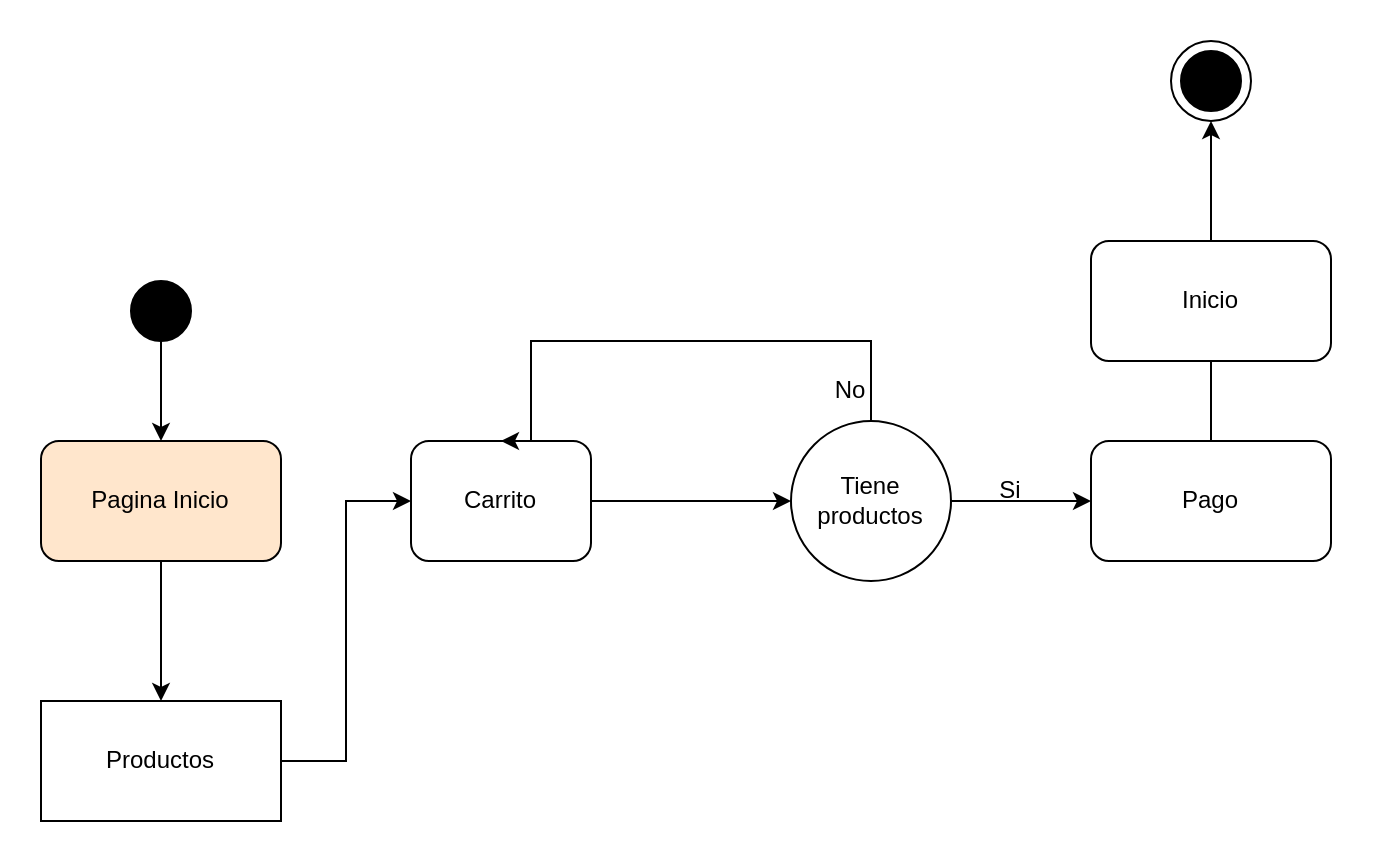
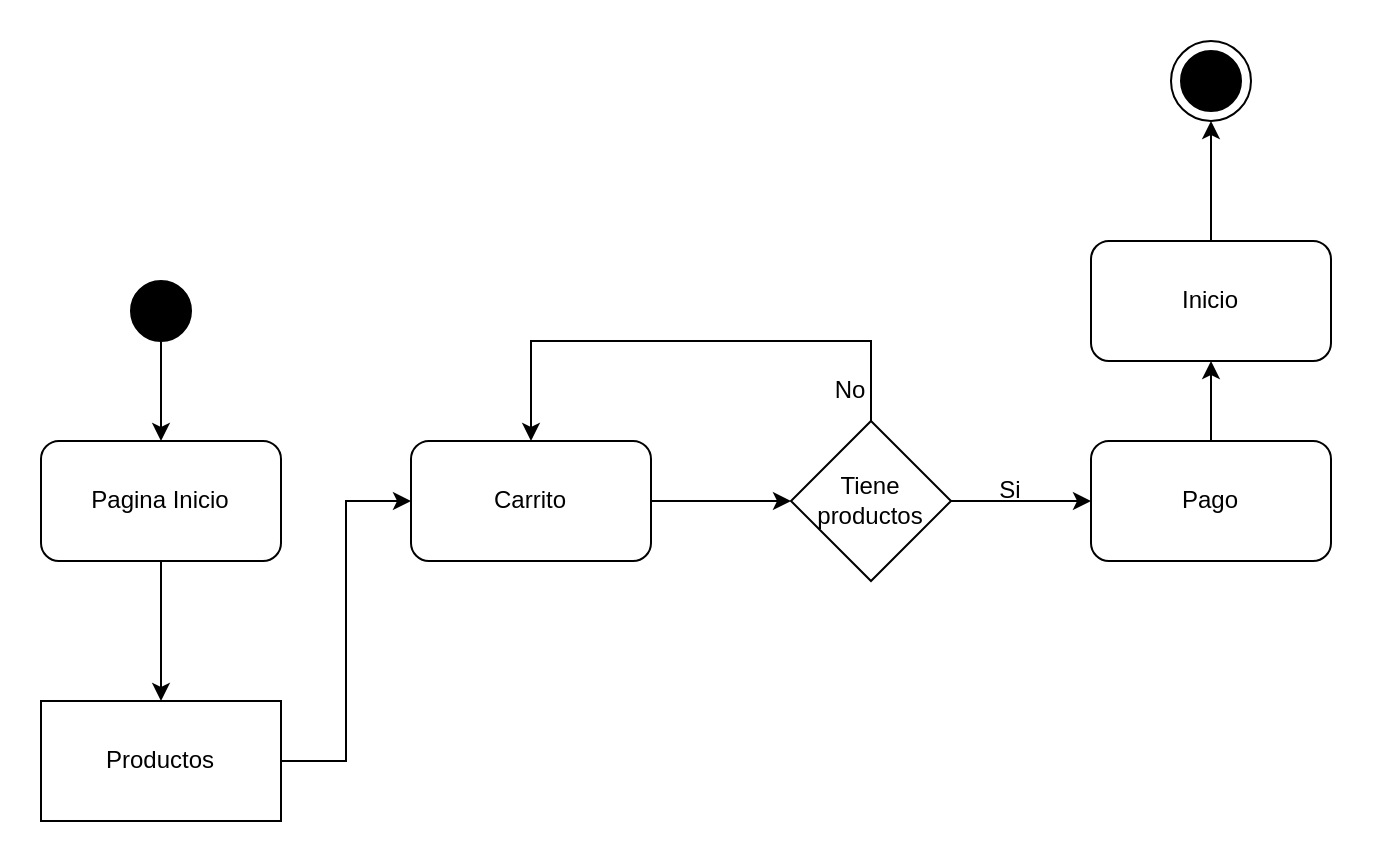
edge "Inicio" -- "Pago": arrowhead none -> classic
node "Pagina Inicio": fillcolor #ffe6cc -> #ffffff
node "Carrito": size 180x120 -> 240x120
node "Tiene productos": shape ellipse -> diamond
